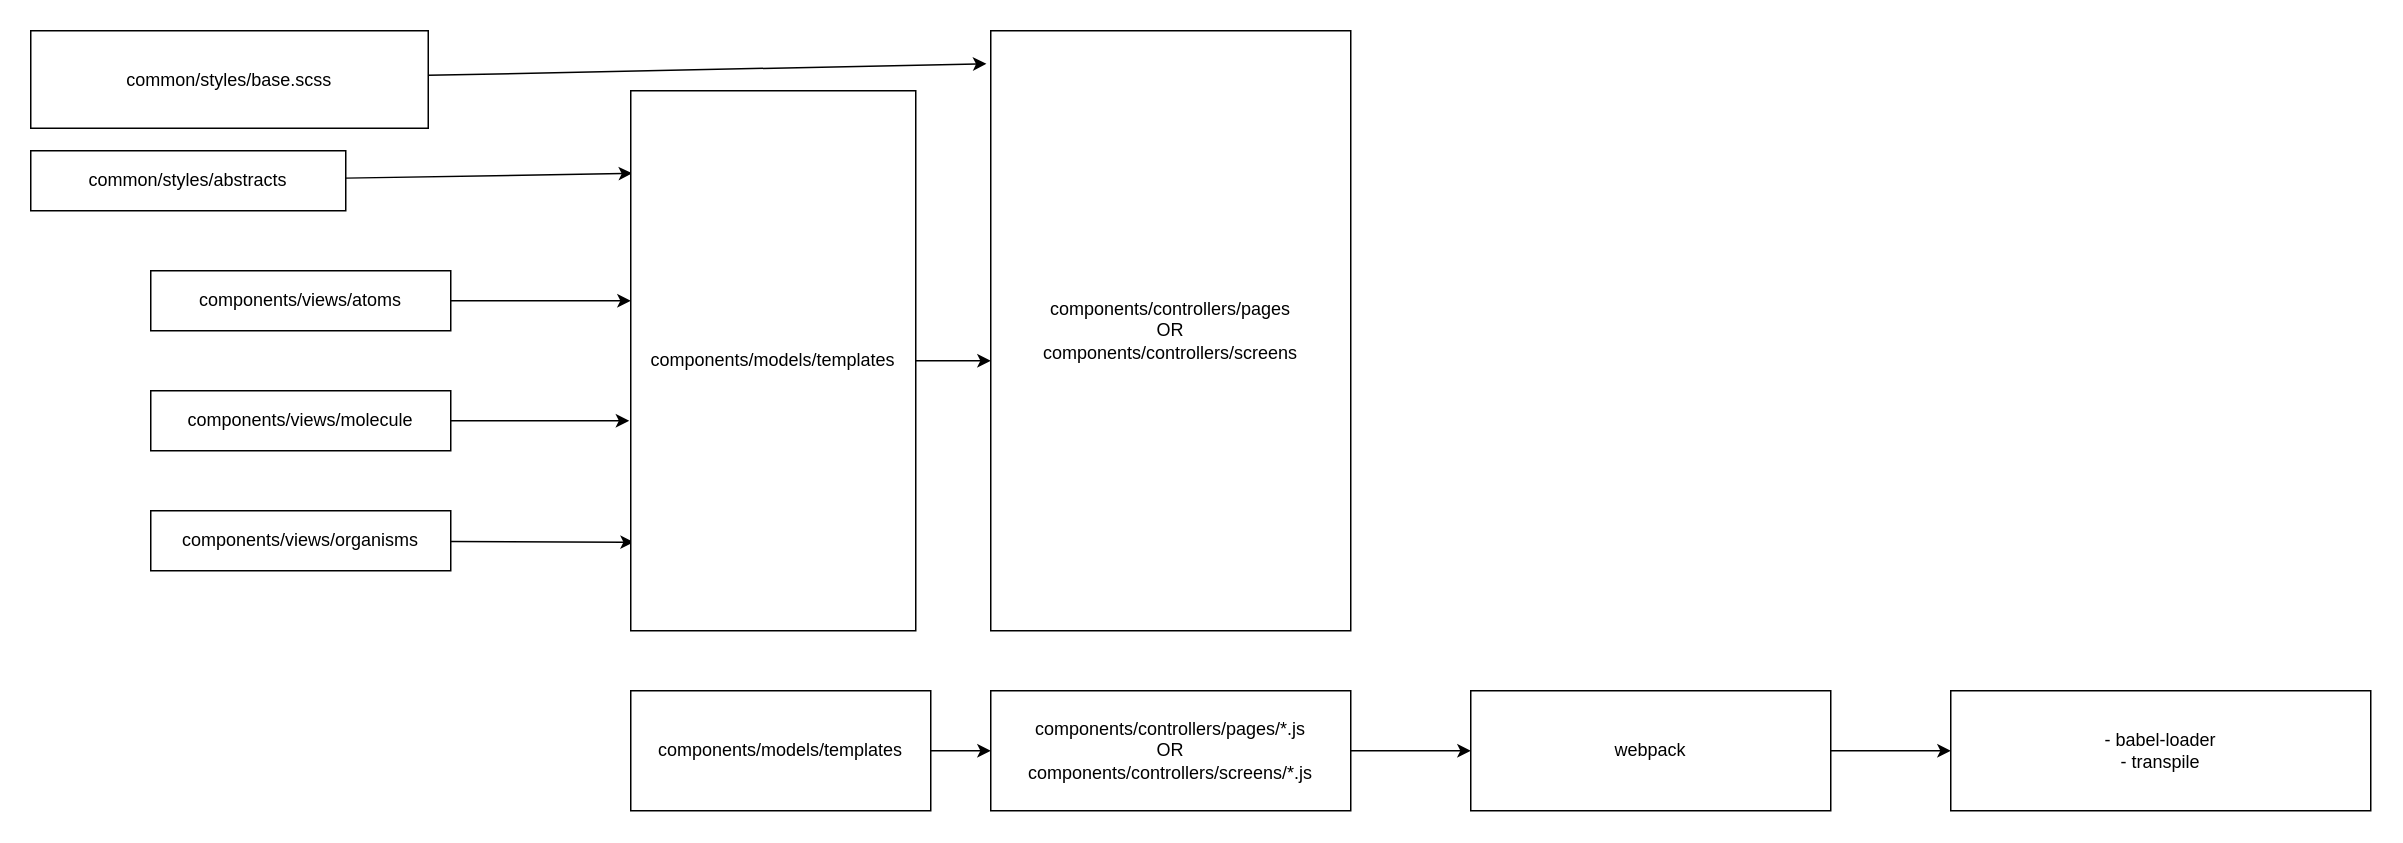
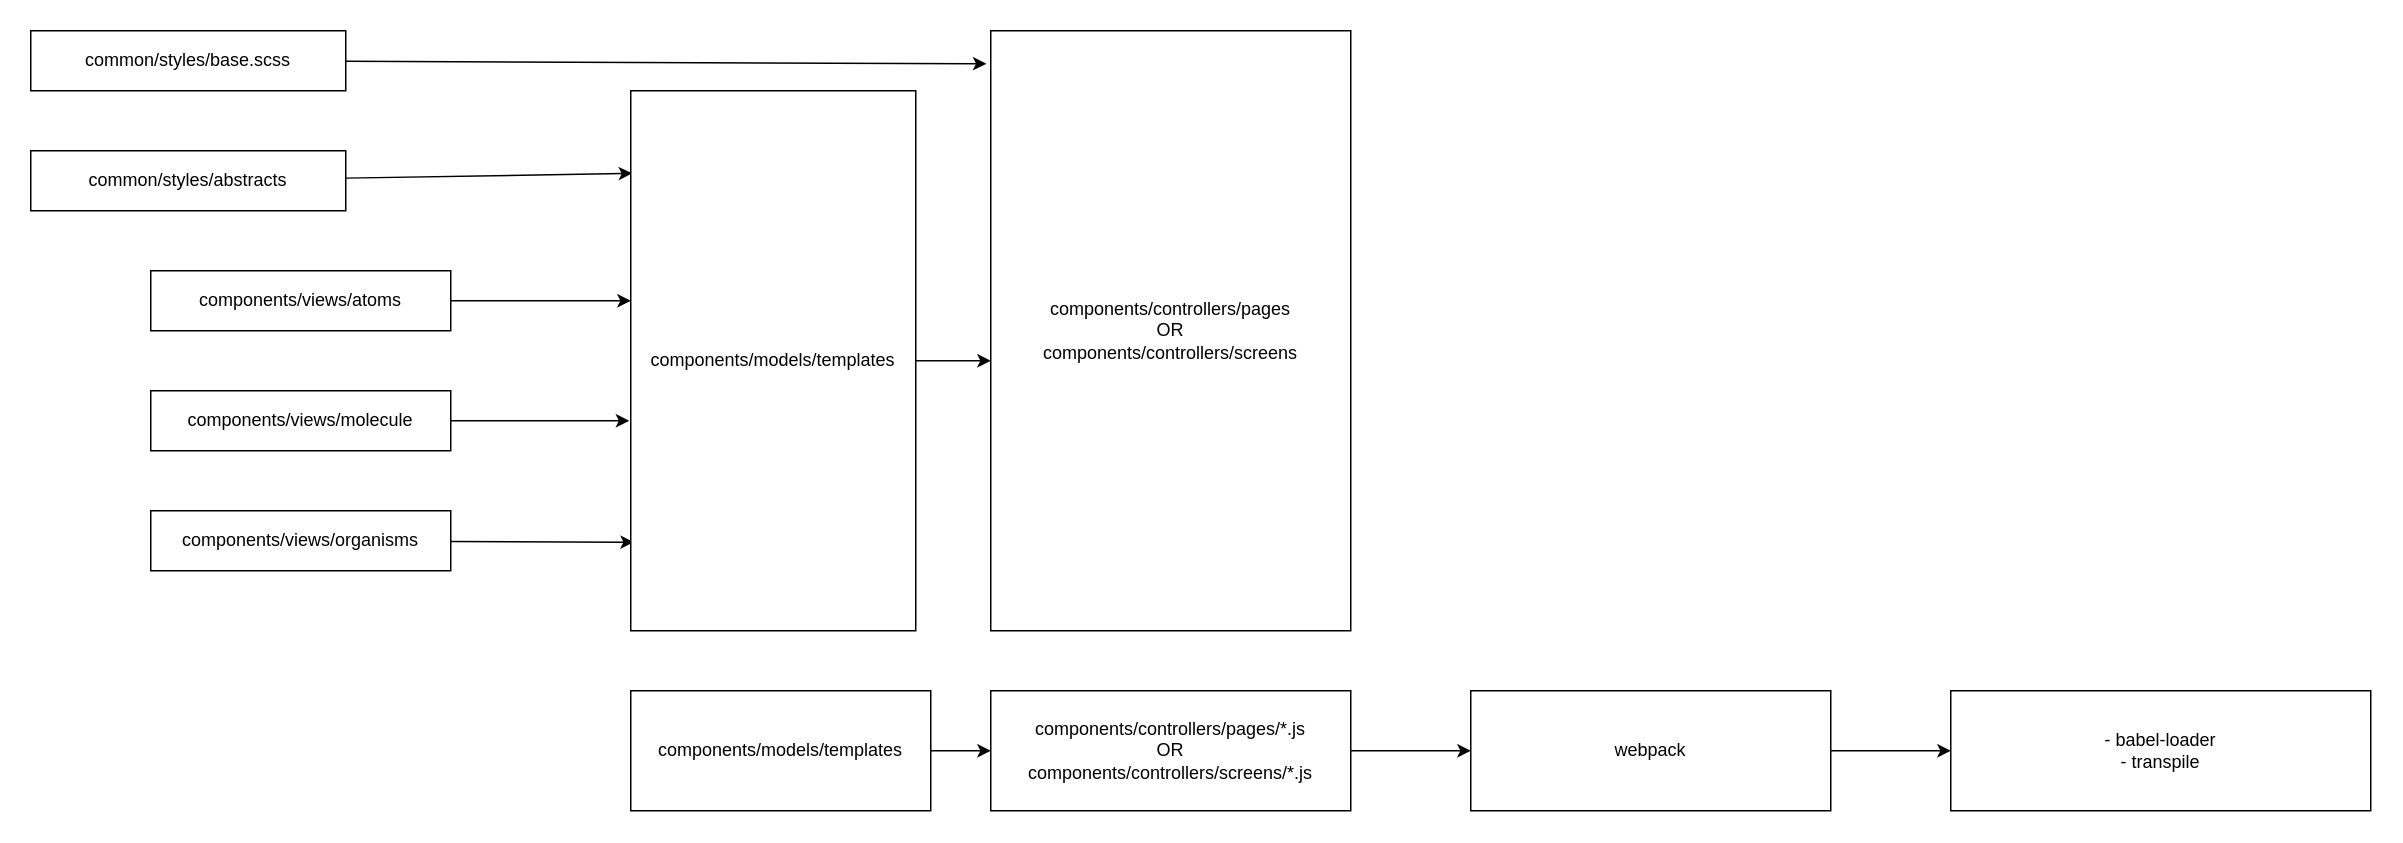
node "common/styles/base.scss": size 398x98 -> 315x60
